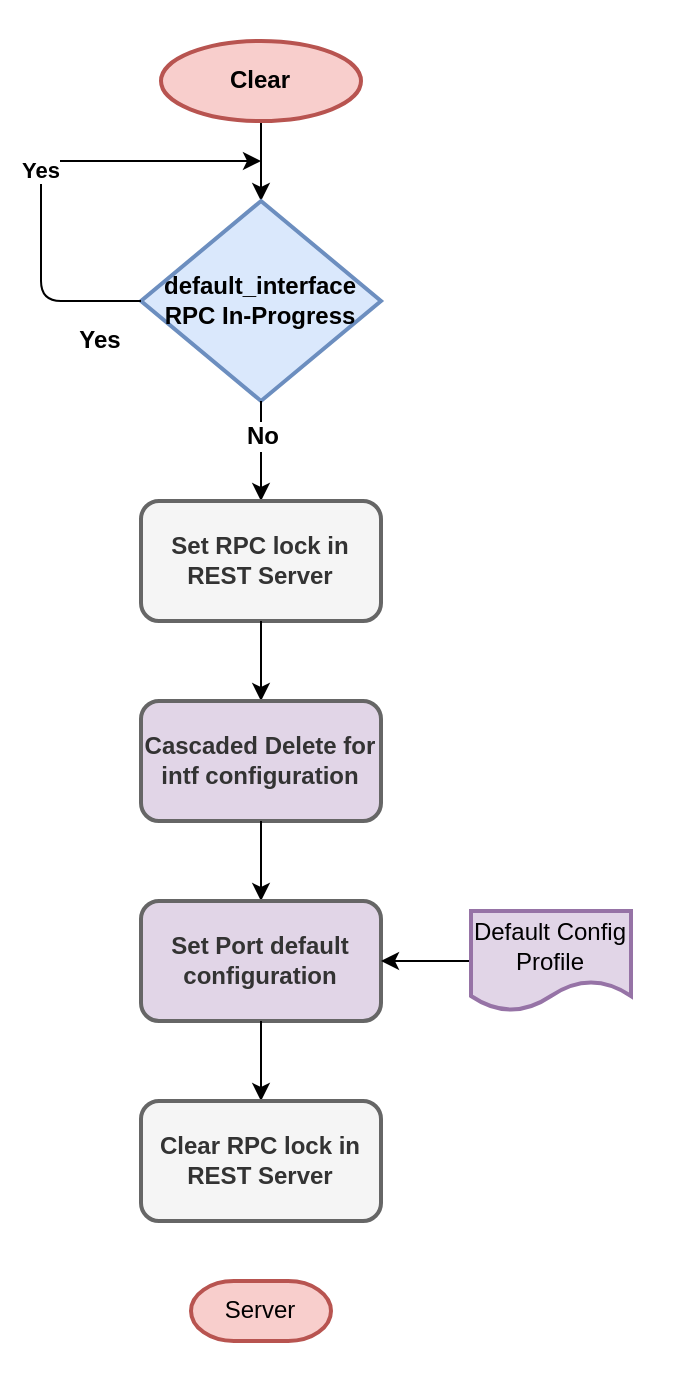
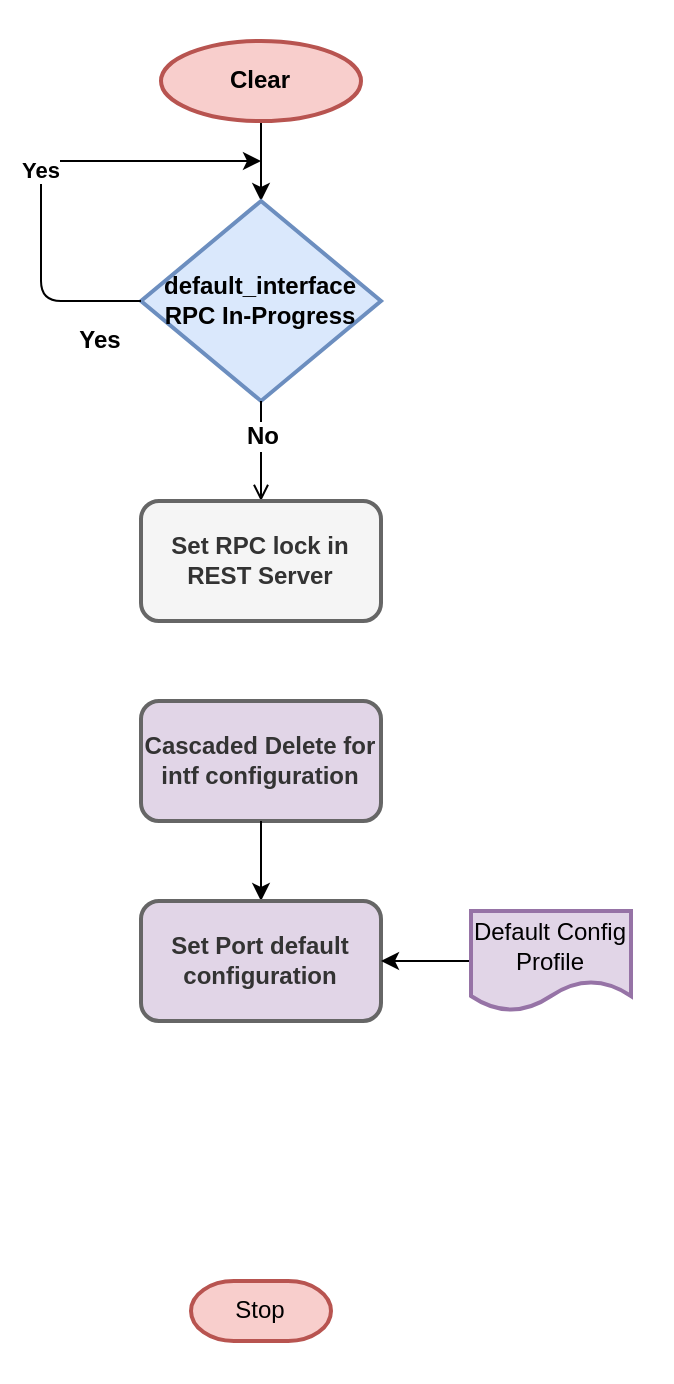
edge "default_interface RPC In-Progress" -> "Set RPC lock in REST Server": arrowhead classic -> open
edge "Set RPC lock in REST Server" -> "Cascaded Delete for intf configuration": removed
edge "Set Port default configuration" -> "Clear RPC lock in REST Server": removed
node "Clear RPC lock in REST Server": removed
node "Server": label "Server" -> "Stop"
